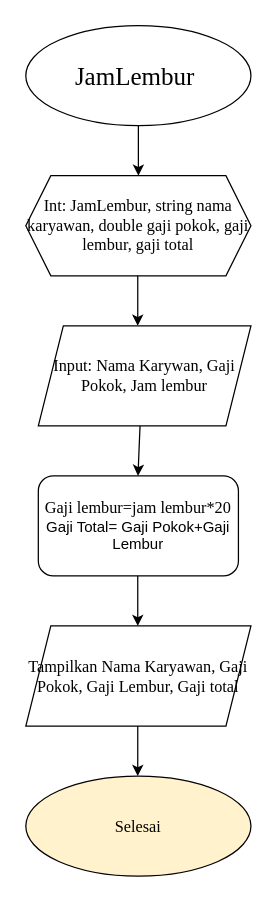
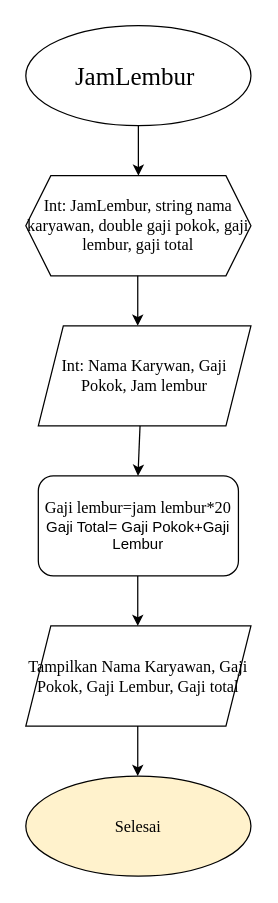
node "Input: Nama Karywan, Gaji Pokok, Jam lembur": label "Input: Nama Karywan, Gaji Pokok, Jam lembur" -> "Int: Nama Karywan, Gaji Pokok, Jam lembur"
